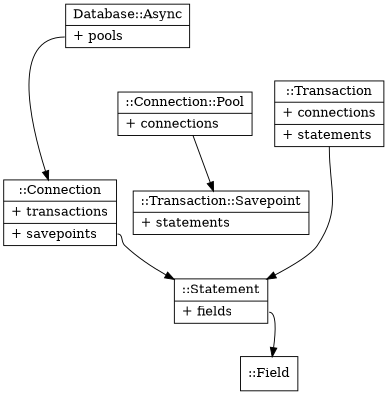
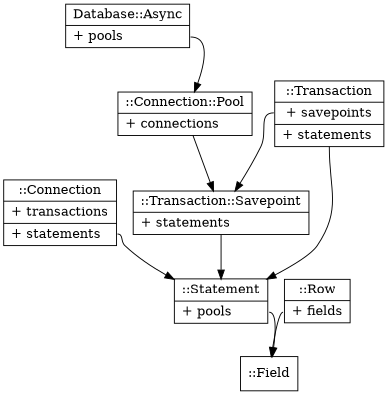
edge "Database::Async" -> "::Connection": now "Database::Async" -> "::Connection::Pool"
node "::Transaction": text "+ connections" -> "+ savepoints"
edge "::Transaction" -> "::Transaction::Savepoint": added
node "::Connection": text "+ savepoints" -> "+ statements"
edge "::Transaction::Savepoint" -> "::Statement": added
node "::Row": added
node "::Statement": text "+ fields" -> "+ pools"
